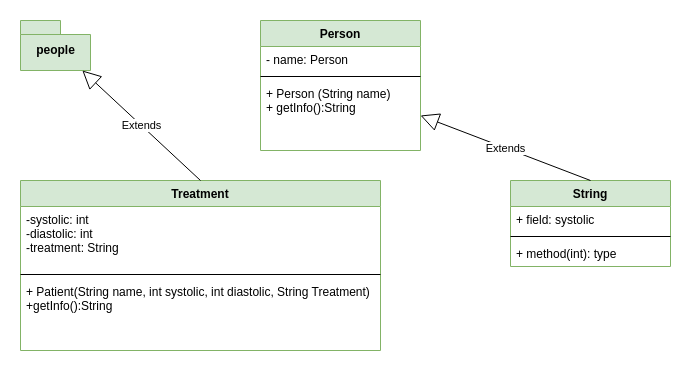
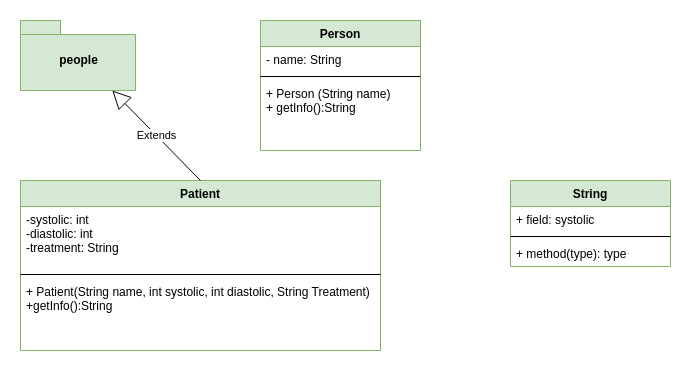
node "people": size 70x50 -> 115x70
node "- name: Person": label "- name: Person" -> "- name: String"
edge "String" -> "+ Person (String name) + getInfo():String": removed, label "Extends"
node "Treatment": label "Treatment" -> "Patient"
node "+ method(int): type": label "+ method(int): type" -> "+ method(type): type"
